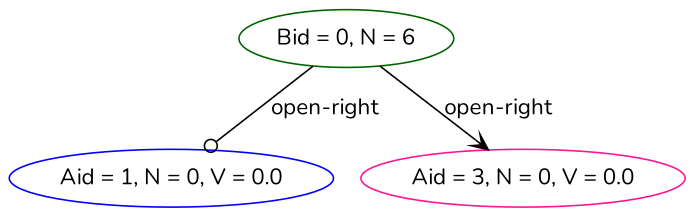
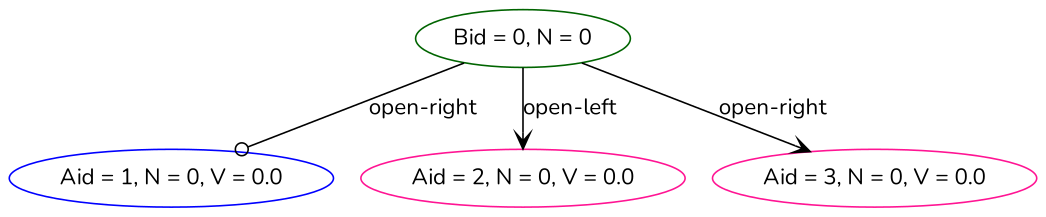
node "Bid = 0, N = 6": label "Bid = 0, N = 6" -> "Bid = 0, N = 0"
node "Aid = 2, N = 0, V = 0.0": added
